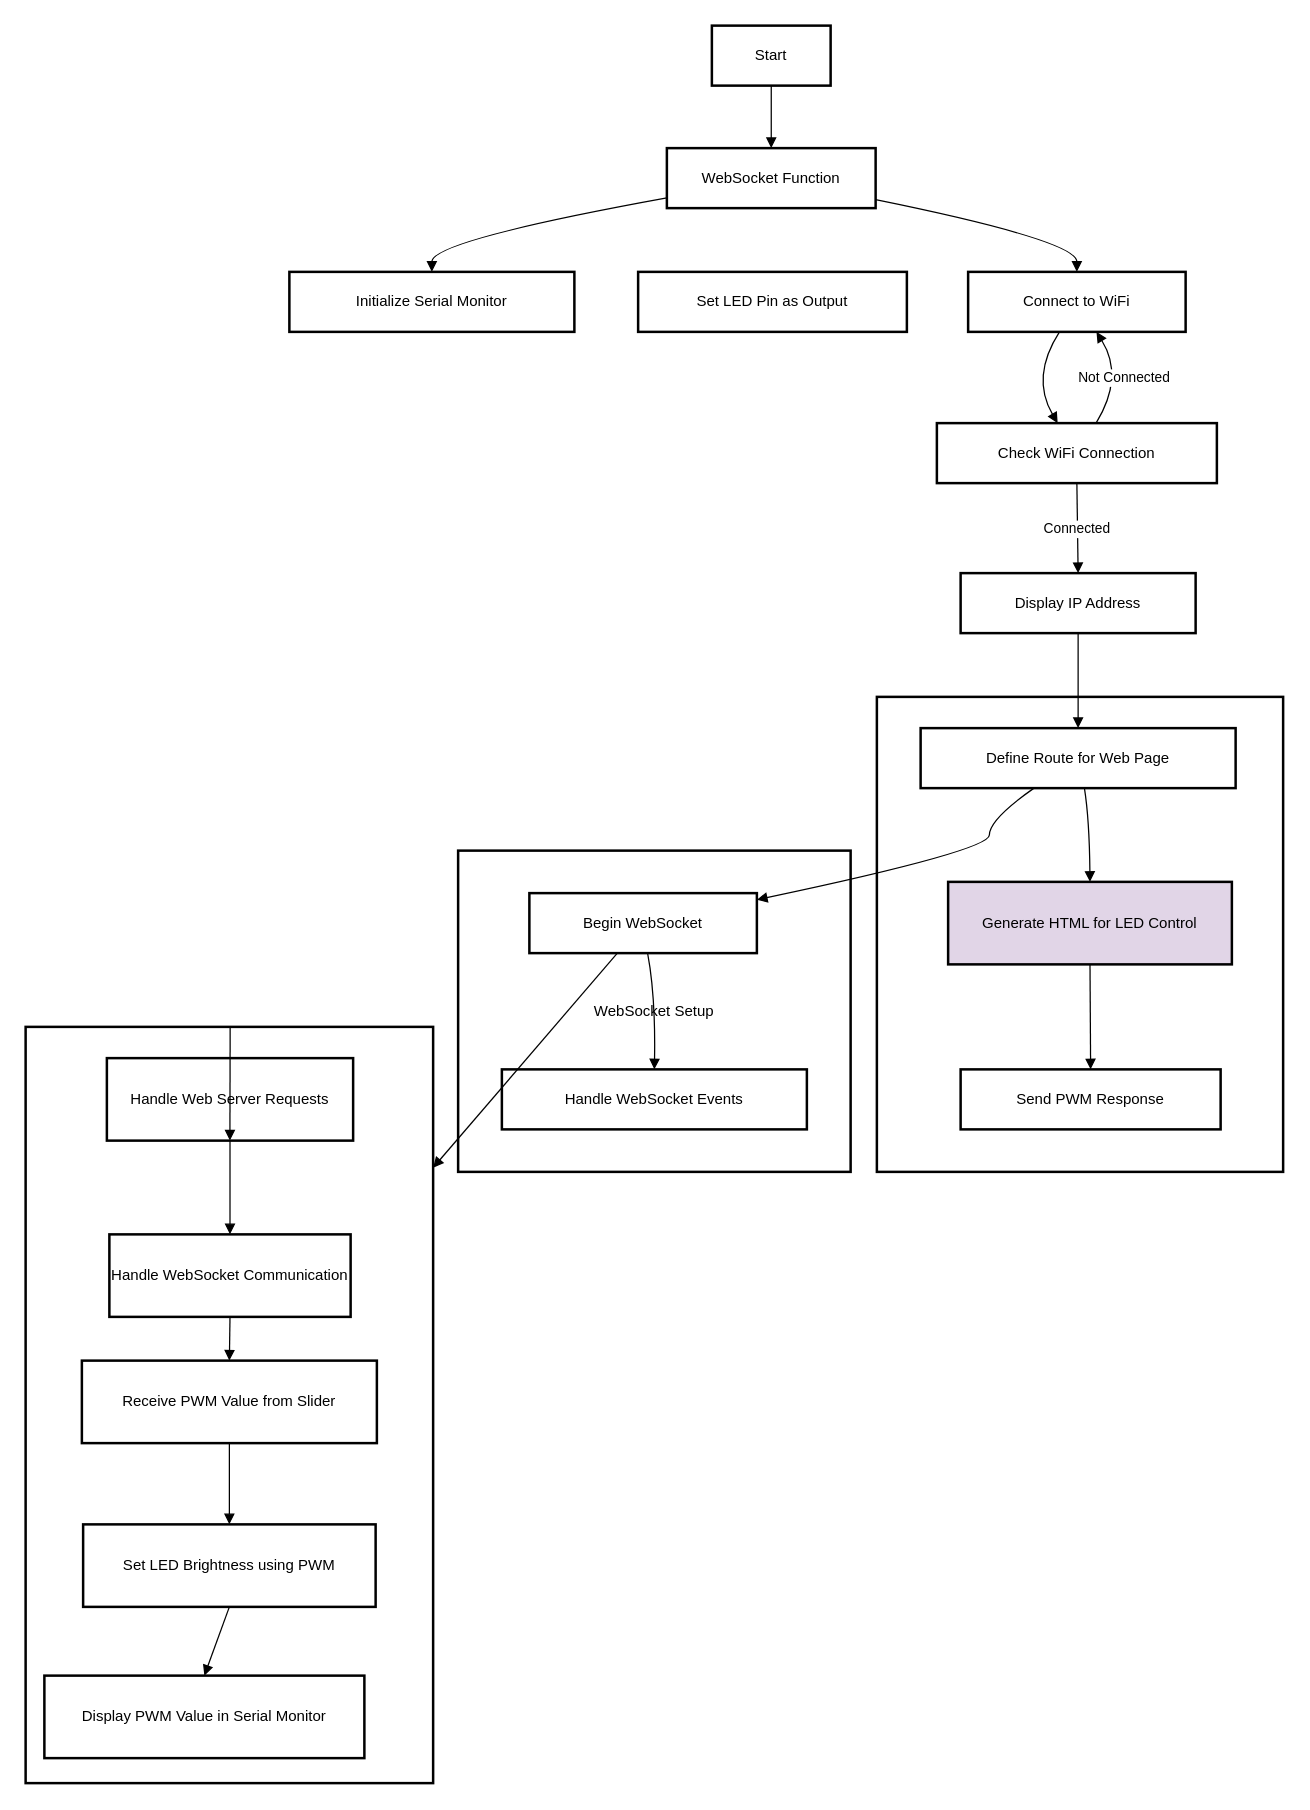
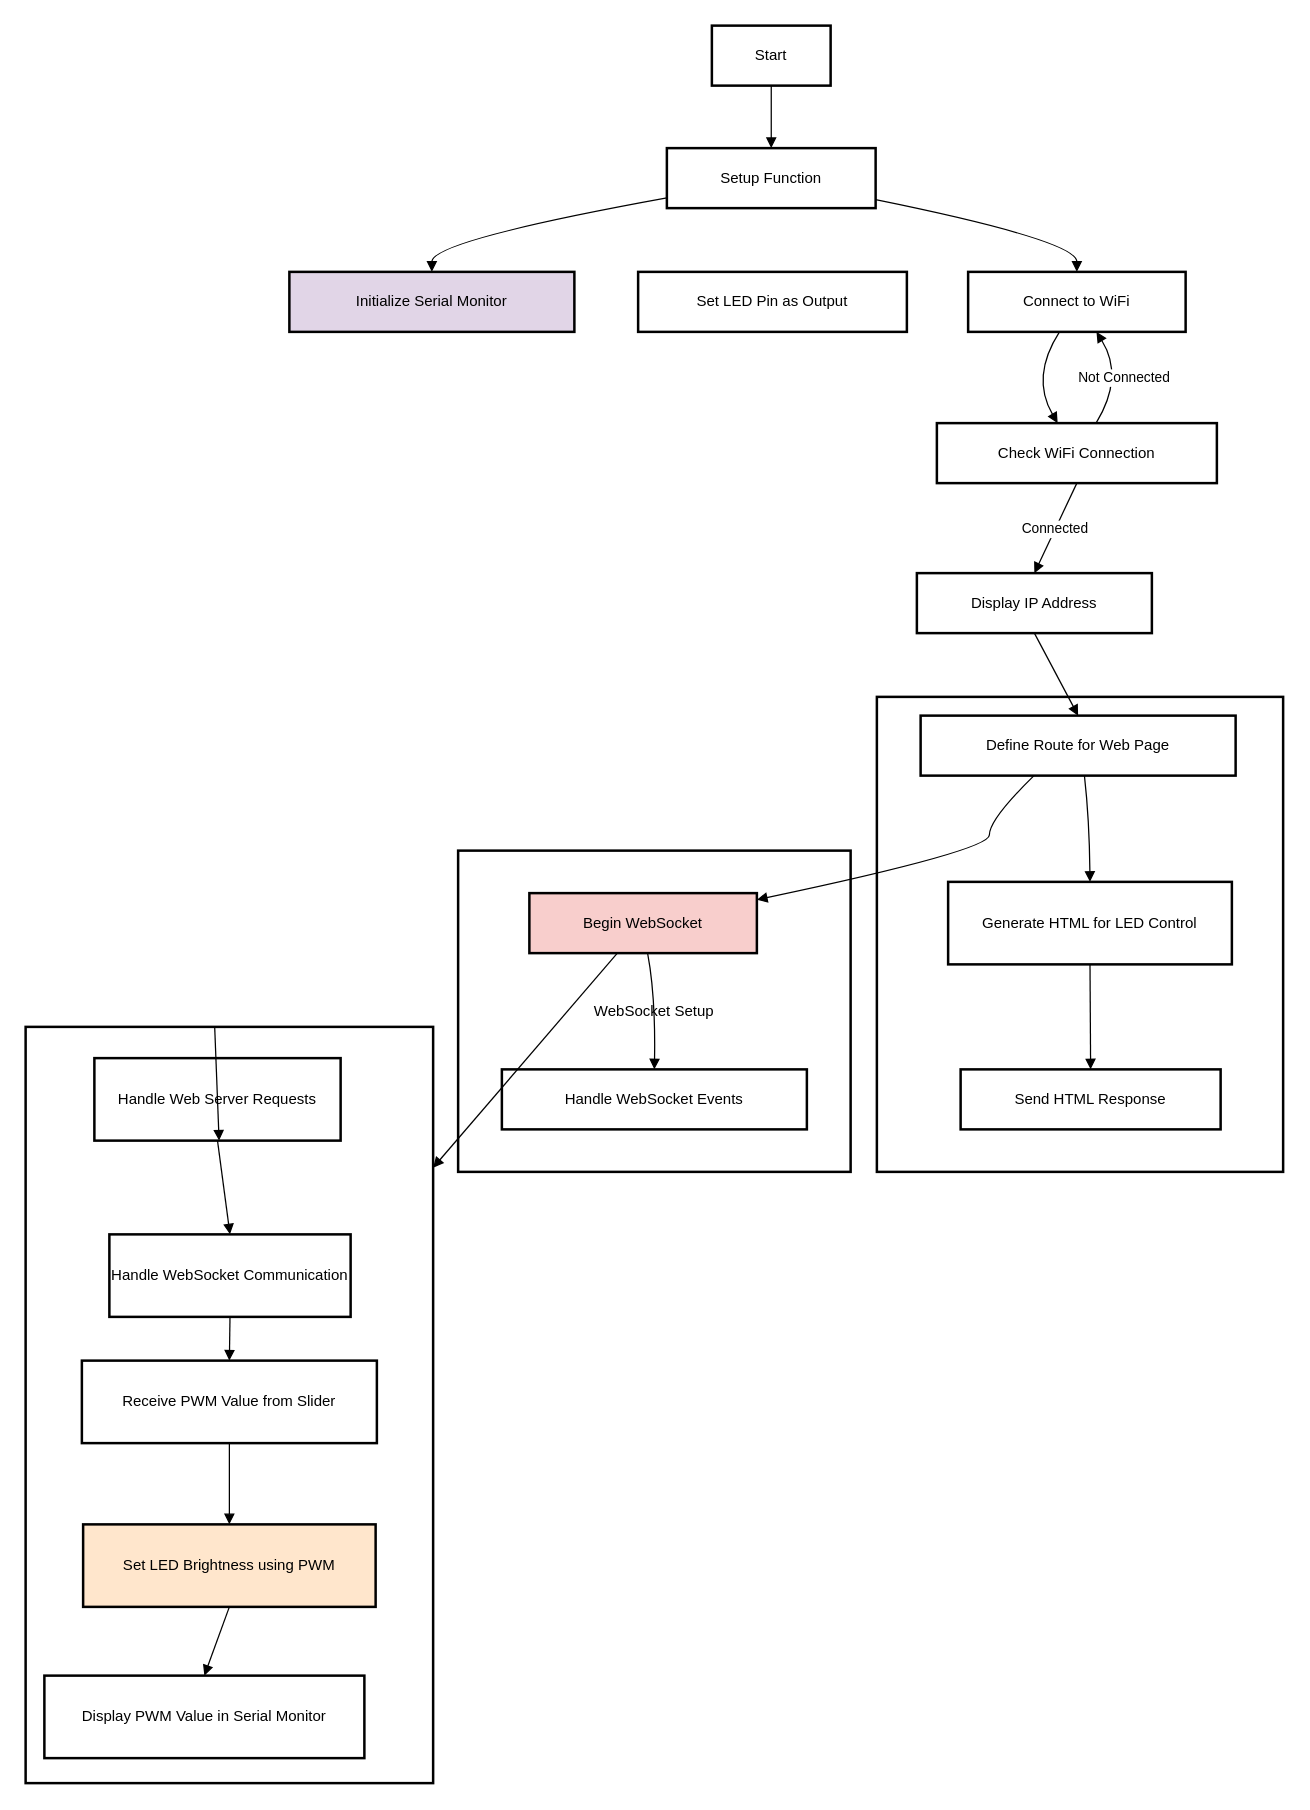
node "WebSocket Function": label "WebSocket Function" -> "Setup Function"
node "Initialize Serial Monitor": fillcolor #ffffff -> #e1d5e7
node "Display IP Address": moved (1078, 603) -> (1034, 603)
node "Define Route for Web Page": moved (1078, 758) -> (1078, 746)
node "Begin WebSocket": fillcolor #ffffff -> #f8cecc
node "Generate HTML for LED Control": fillcolor #e1d5e7 -> #ffffff
node "Handle Web Server Requests": moved (230, 1099) -> (218, 1099)
node "Send PWM Response": label "Send PWM Response" -> "Send HTML Response"
node "Set LED Brightness using PWM": fillcolor #ffffff -> #ffe6cc
